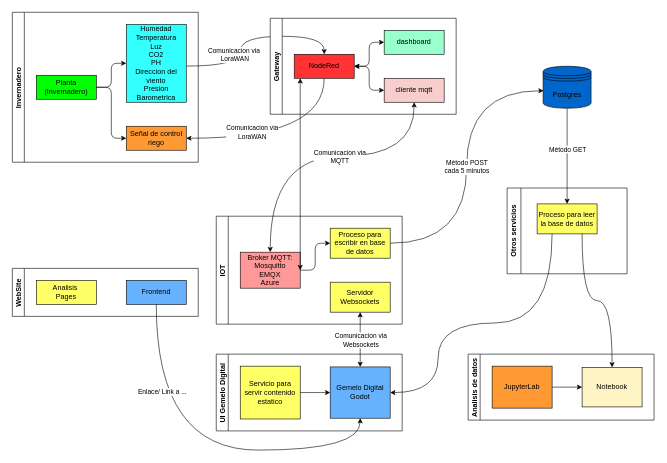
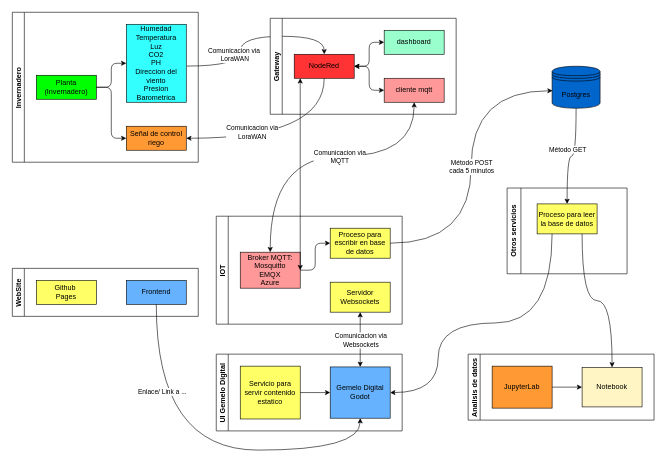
node "Postgres": moved (567, 87) -> (576, 87)
node "cliente mqtt": fillcolor #f8cecc -> #ff9999
node "Analisis Pages": label "Analisis Pages" -> "Github Pages"
